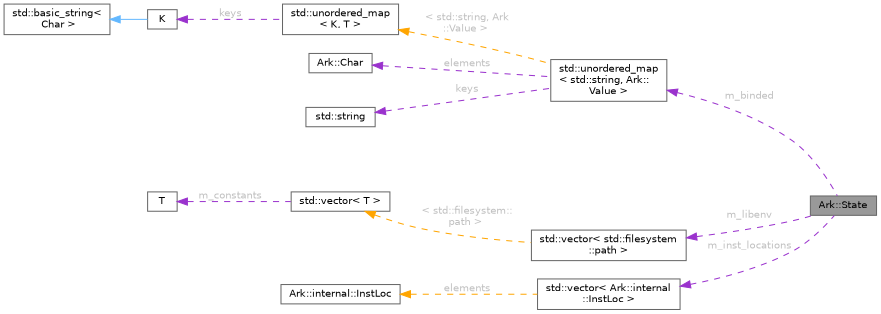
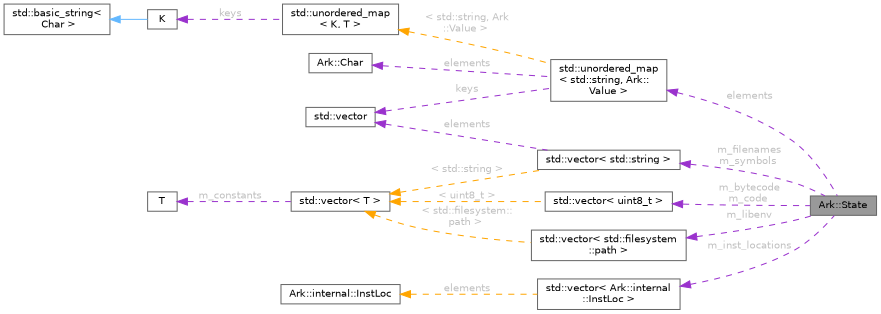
edge "Ark::State" -> "std::unordered_map < std::string, Ark:: Value >": label " m_binded" -> " elements"
node "std::string": label "std::string" -> "std::vector"
node "std::vector< std::string >": added
node "std::vector< uint8_t >": added
